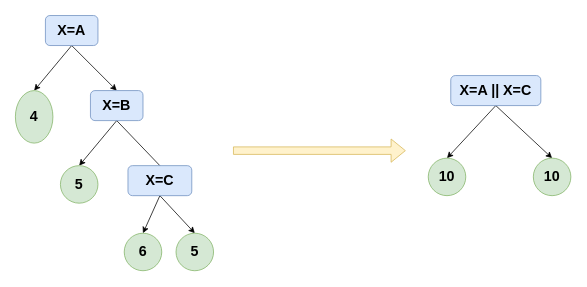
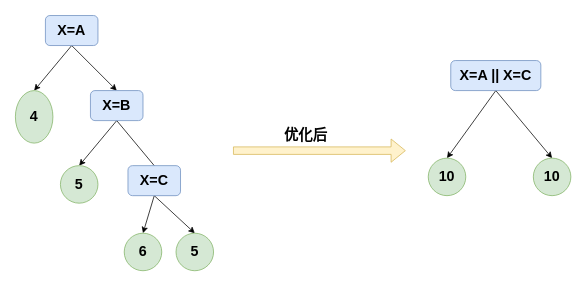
node "X=A || X=C": moved (495, 90) -> (495, 75)
node "优化后": added
node "X=C": size 64x30 -> 53x30
